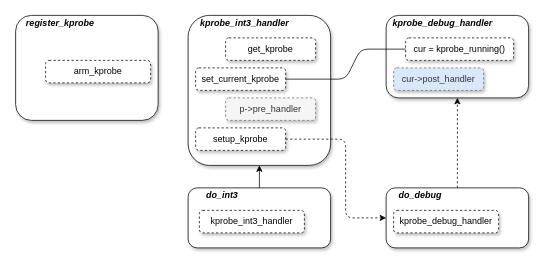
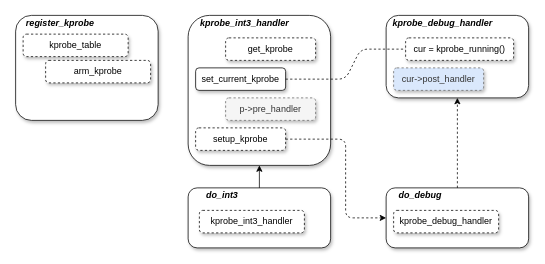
node "kprobe_table": added
edge "cur = kprobe_running()" -- "set_current_kprobe": style solid -> dashed
node "set_current_kprobe": style dashed -> solid
